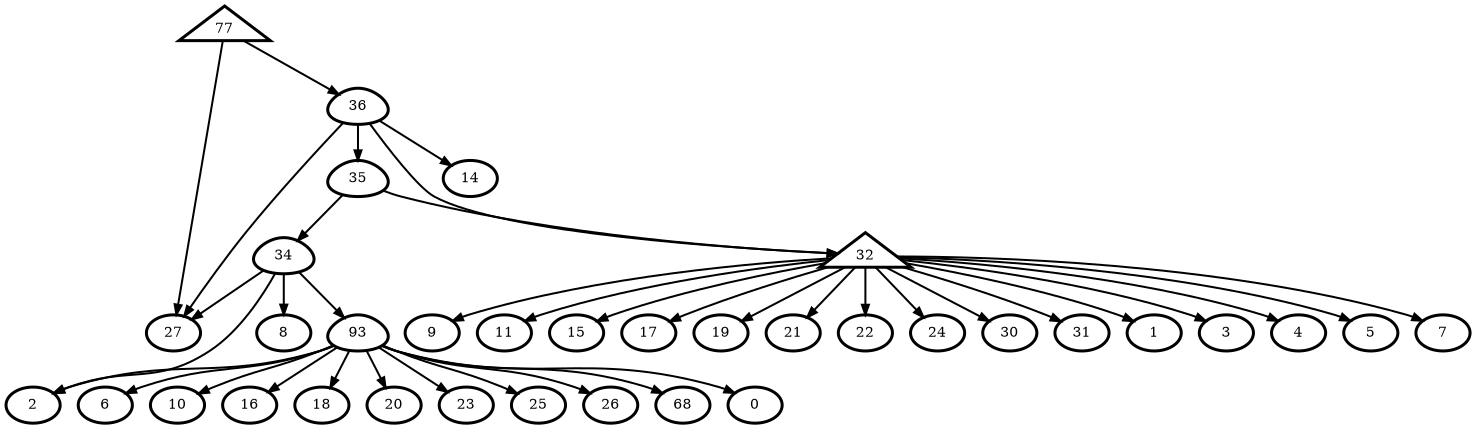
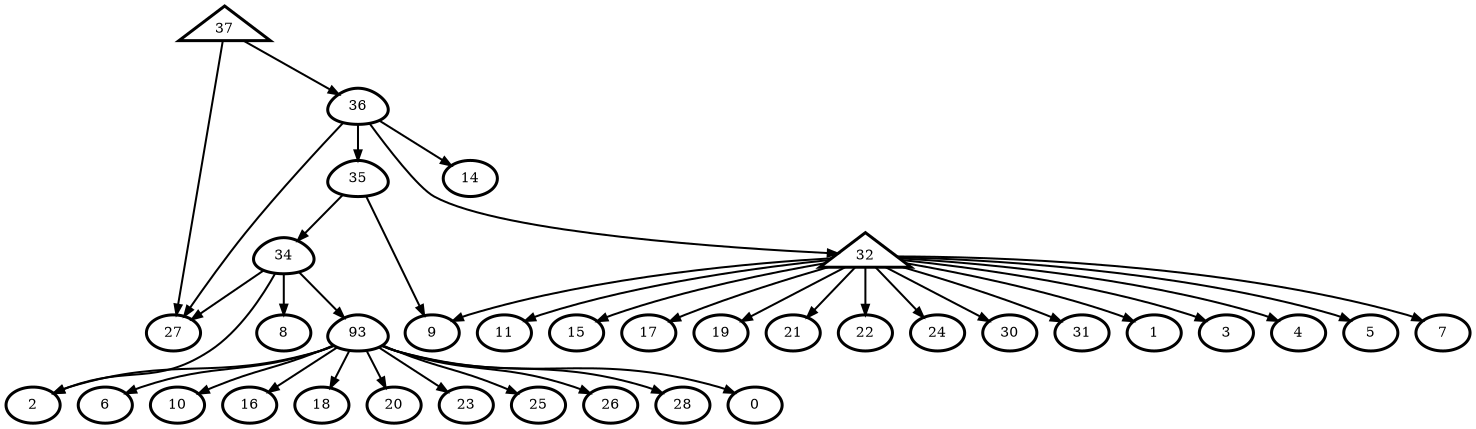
node "77": label "77" -> "37"
edge "35" -> "32": now "35" -> "9"
node "68": label "68" -> "28"
